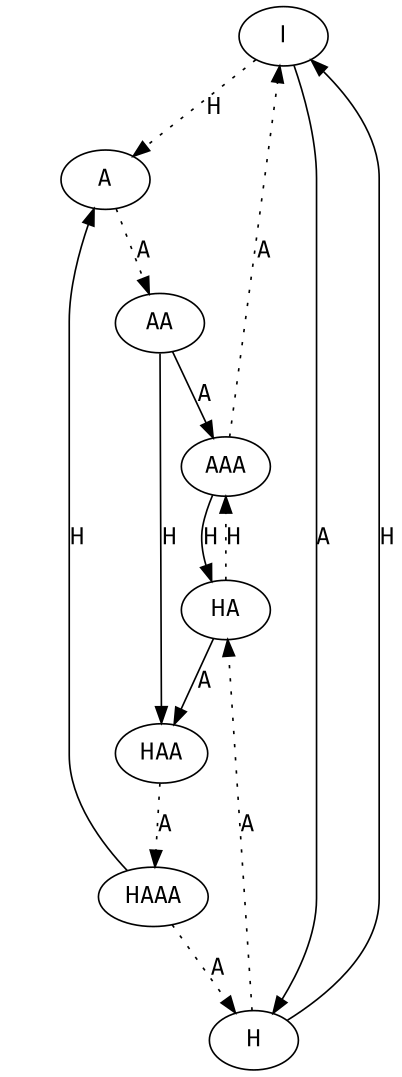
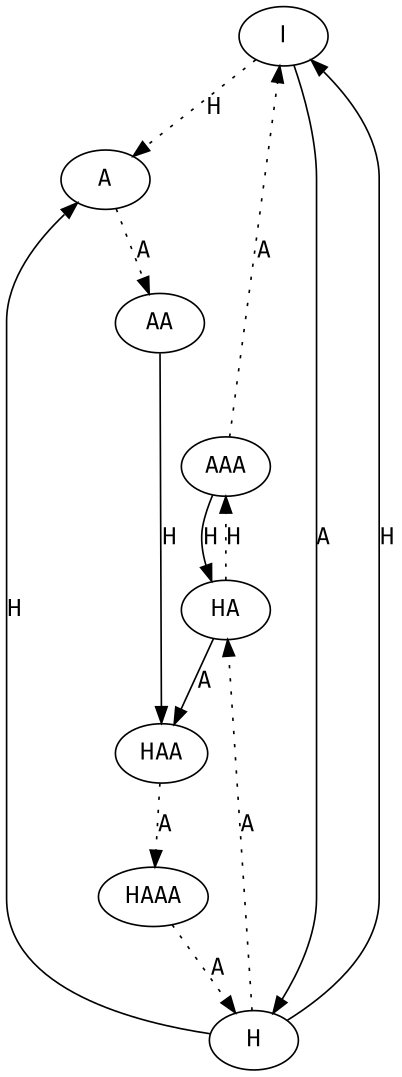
edge "AA" -> "AAA": removed, label "A"
edge "HAAA" -> "A": now "H" -> "A"
